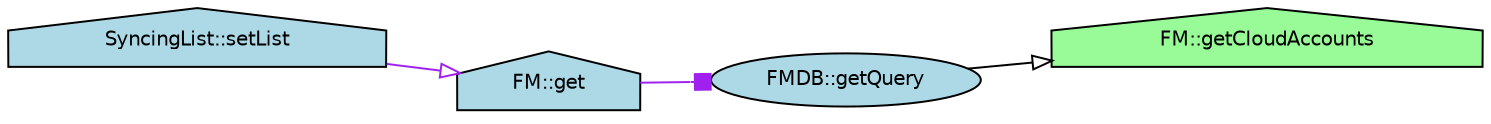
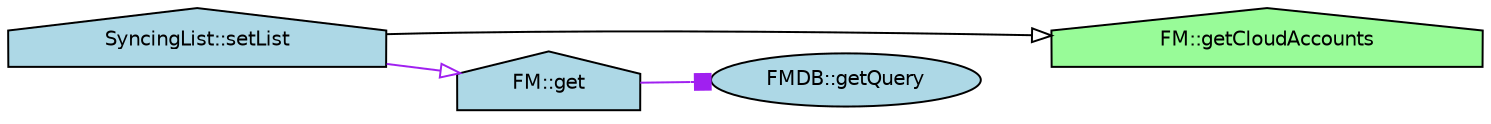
edge "FMDB::getQuery" -> "FM::getCloudAccounts": now "SyncingList::setList" -> "FM::getCloudAccounts"
